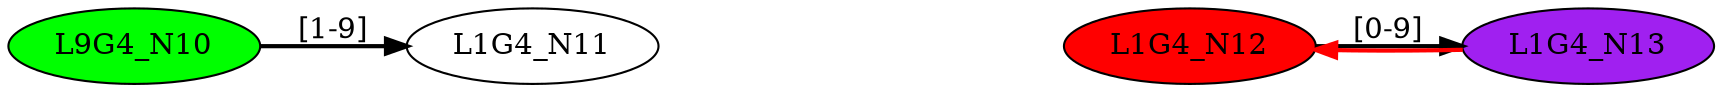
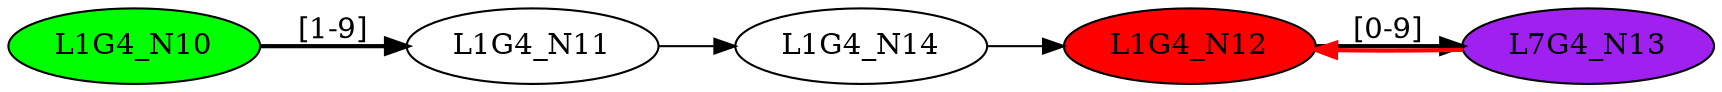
node "L9G4_N10": label "L9G4_N10" -> "L1G4_N10"
node "L1G4_N14": added
node "L1G4_N13": label "L1G4_N13" -> "L7G4_N13"
